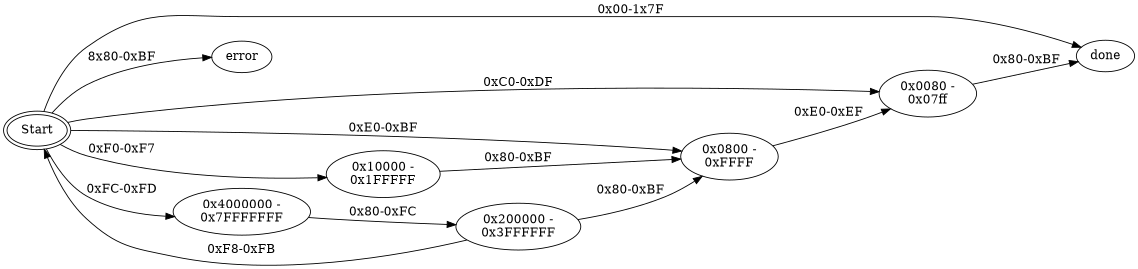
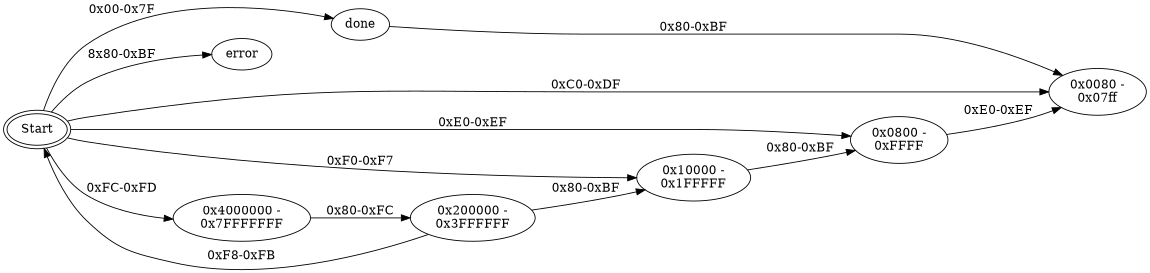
edge "Start" -> "done": label "0x00-1x7F" -> "0x00-0x7F"
edge "0x0080 - 0x07ff" -> "done": reversed
edge "Start" -> "0x0800 - 0xFFFF": label "0xE0-0xBF" -> "0xE0-0xEF"
edge "0x200000 - 0x3FFFFFF" -> "0x0800 - 0xFFFF": now "0x200000 - 0x3FFFFFF" -> "0x10000 - 0x1FFFFF"
